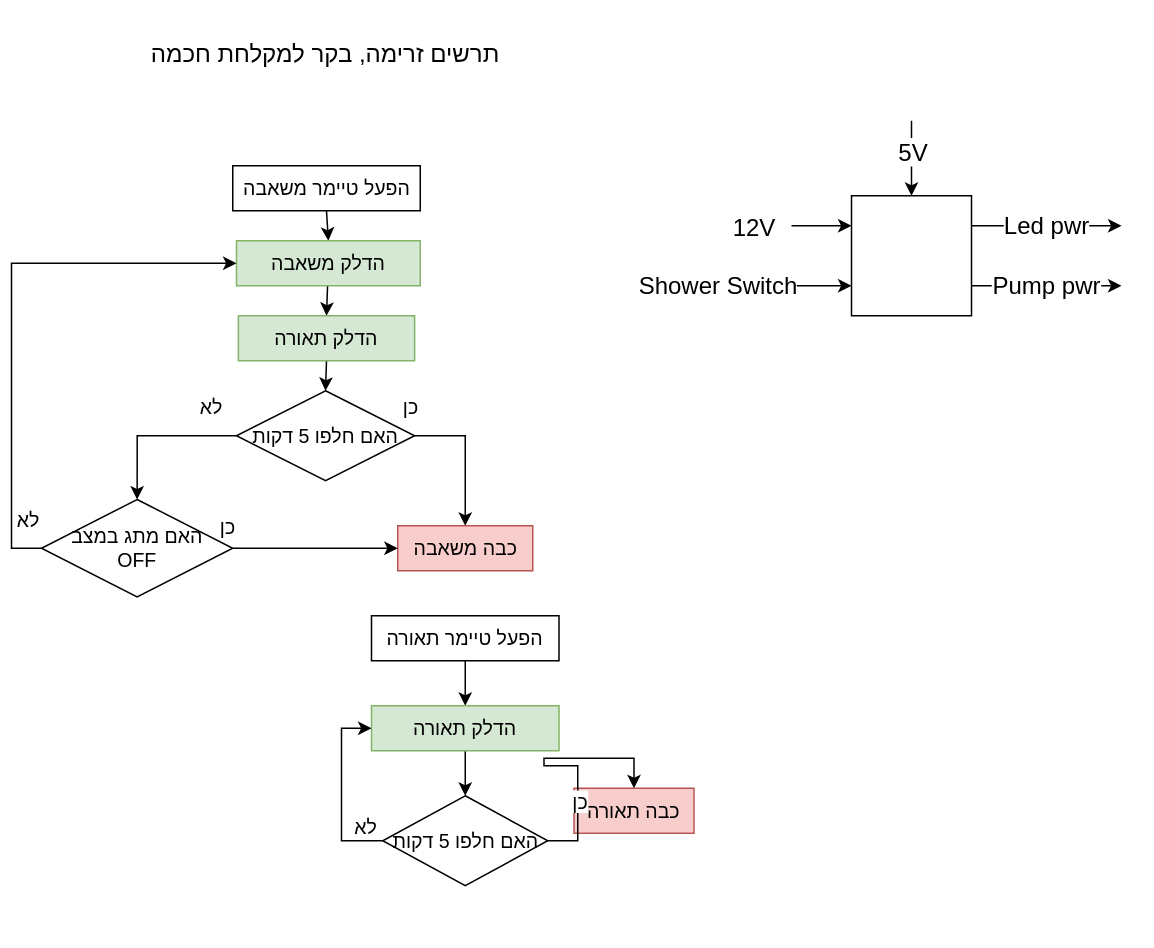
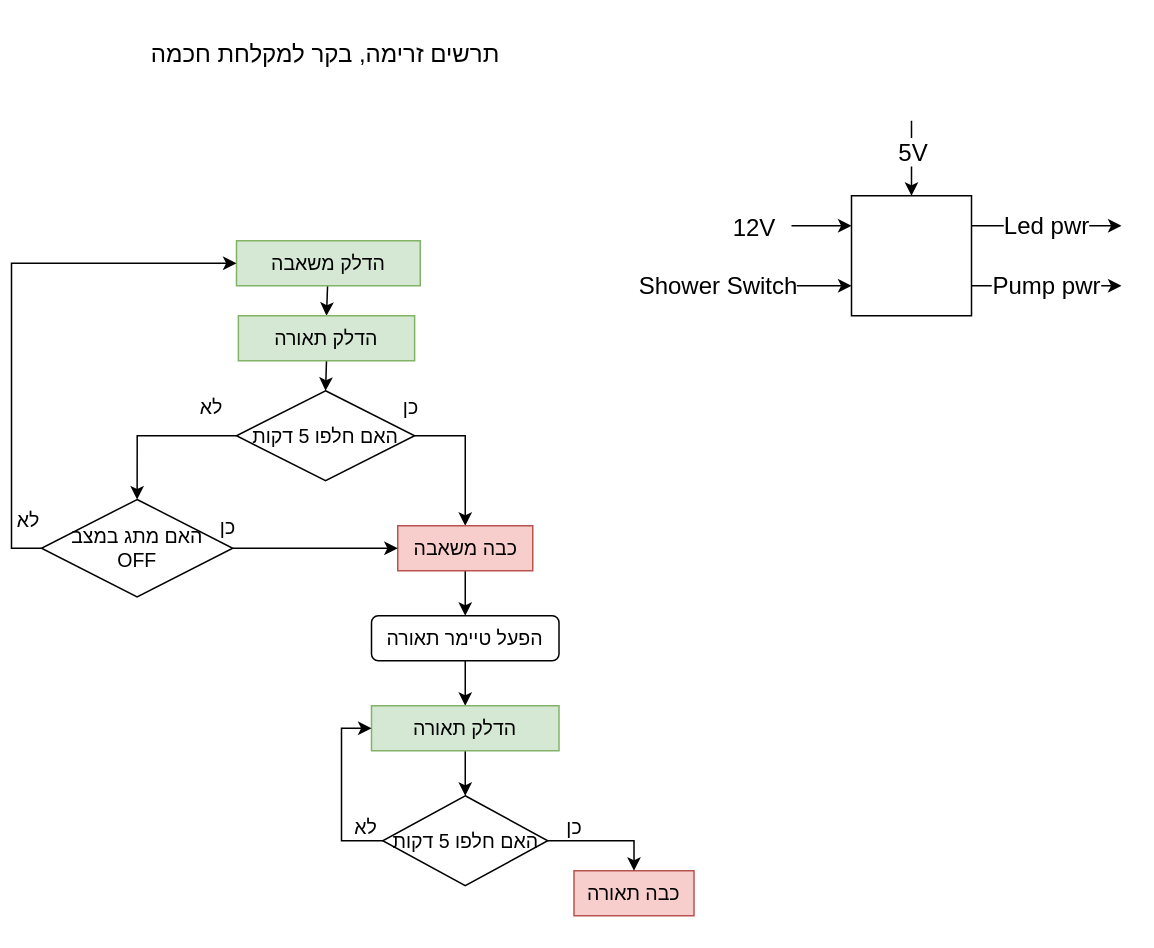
node "הפעל טיימר משאבה": removed
edge "הפעל טיימר משאבה" -> "הדלק משאבה": removed
edge "כבה משאבה" -> "הפעל טיימר תאורה": added
node "הפעל טיימר תאורה": shape rectangle -> rounded rectangle
node "כבה תאורה": moved (634, 811) -> (634, 893)
